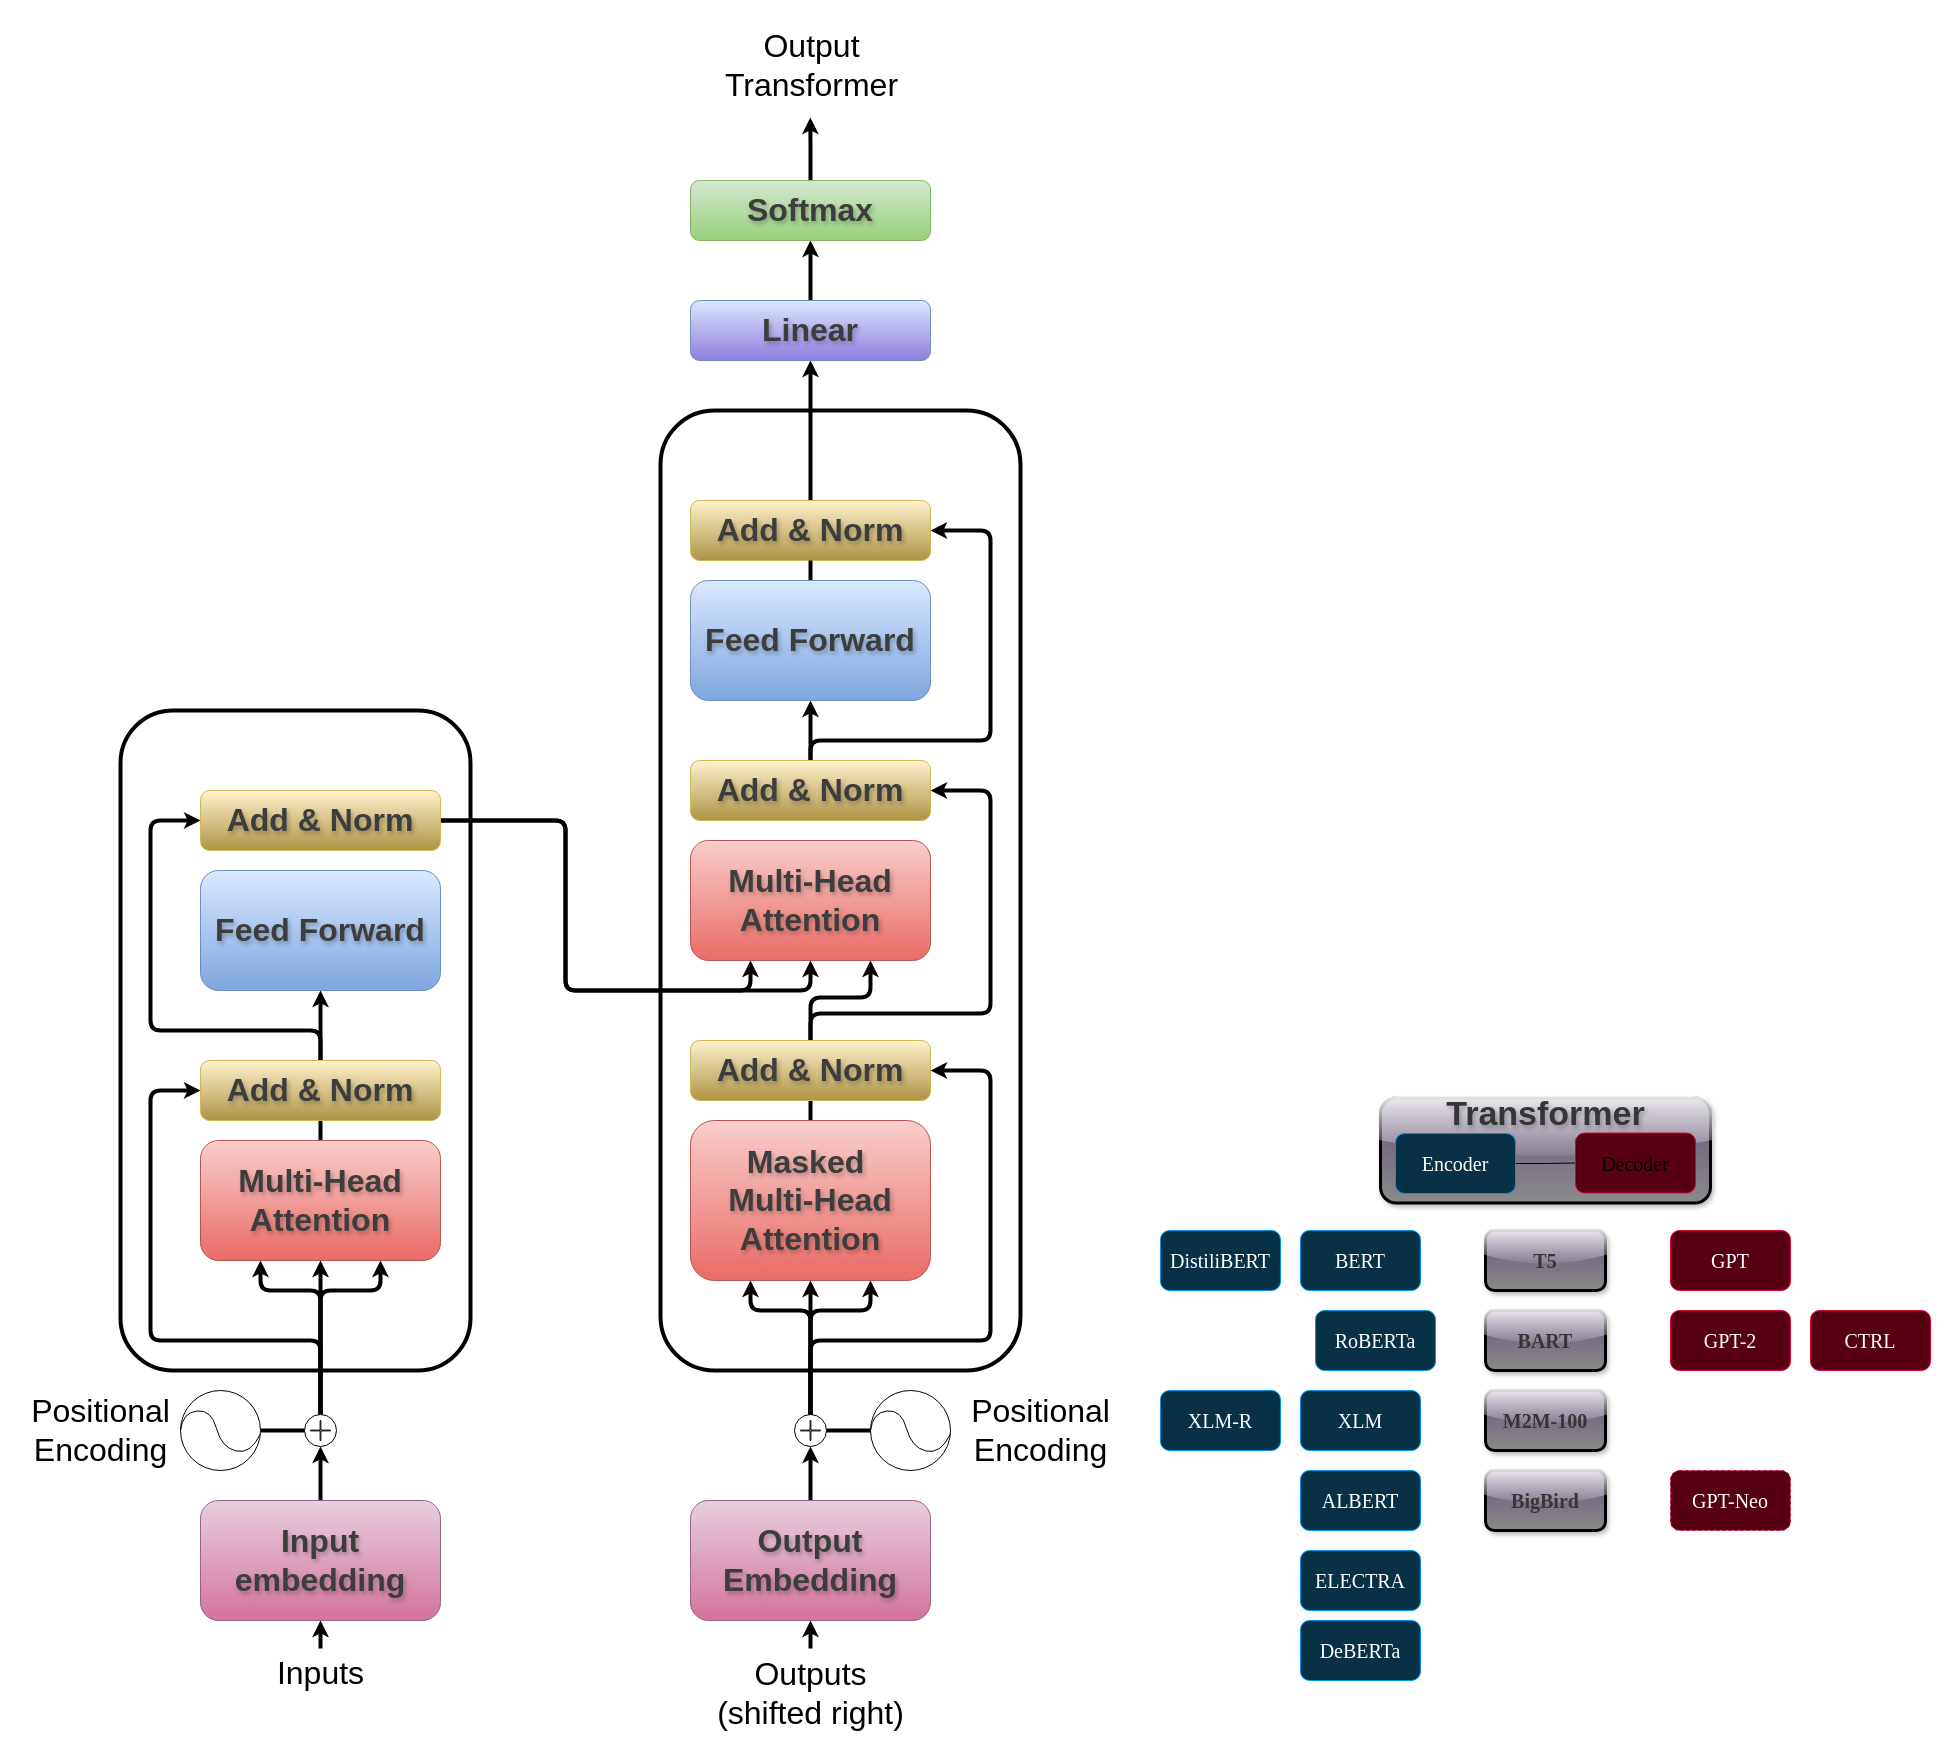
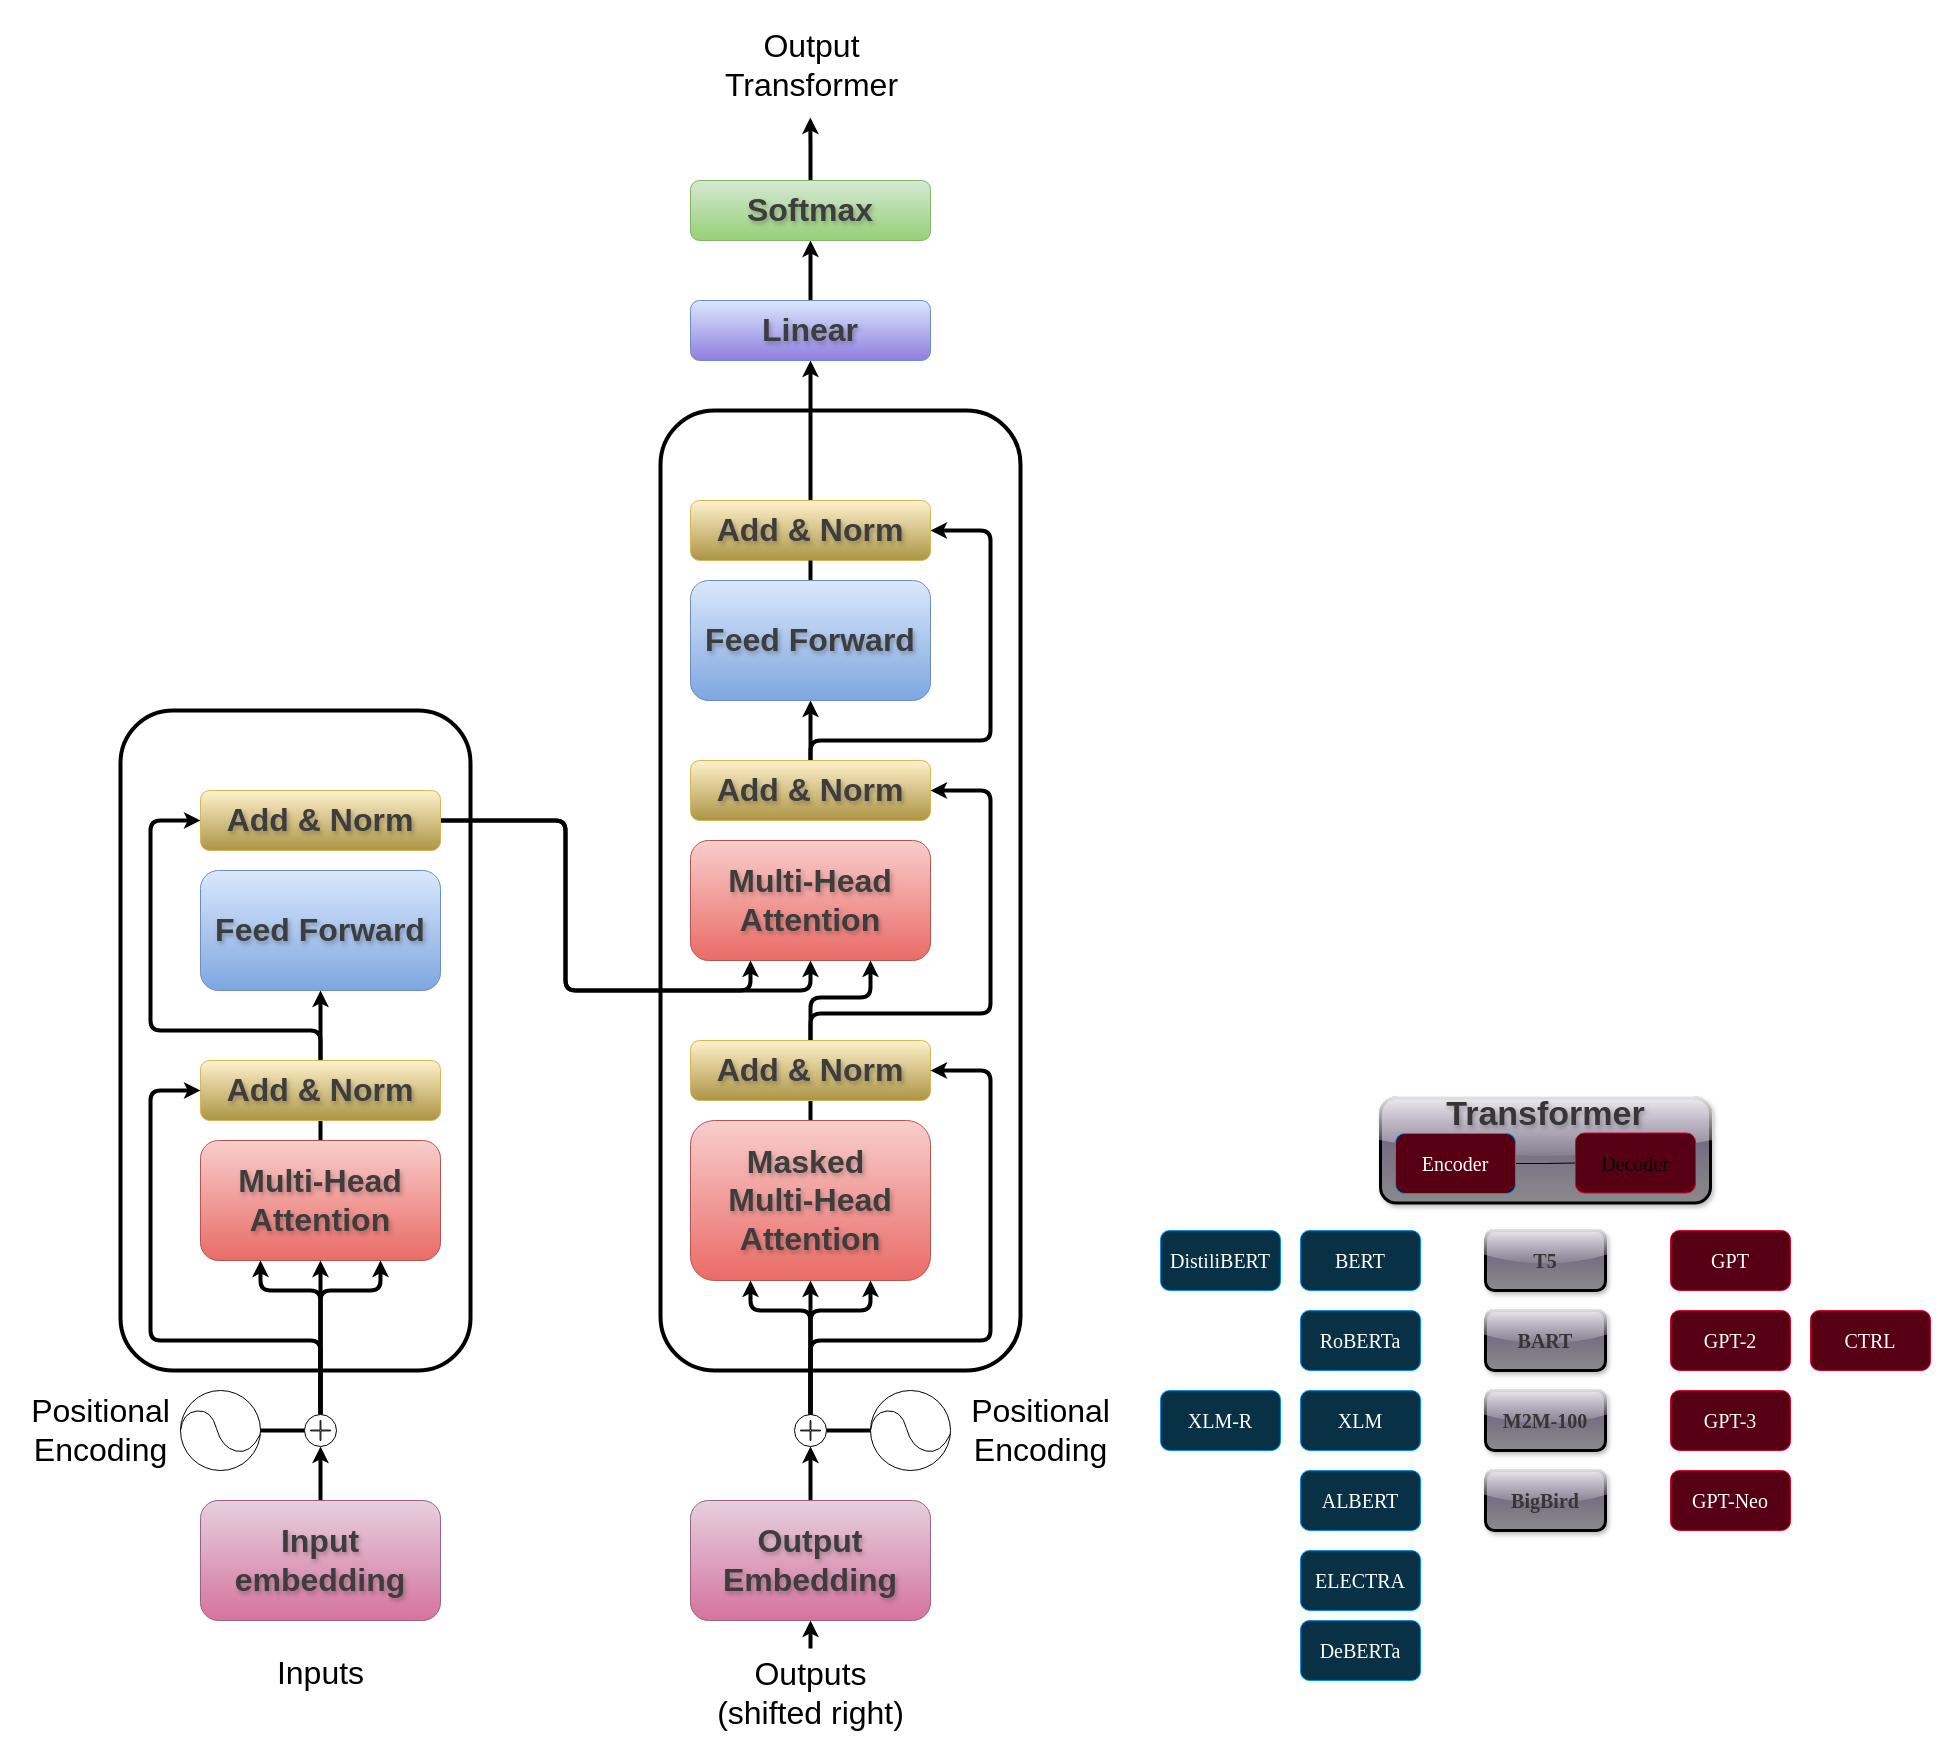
node "Encoder": fillcolor #083145 -> #570014
node "RoBERTa": moved (1376, 1341) -> (1361, 1341)
node "GPT-3": added
node "GPT-Neo": style dashed -> solid
edge "Inputs" -> "Input embedding": removed
